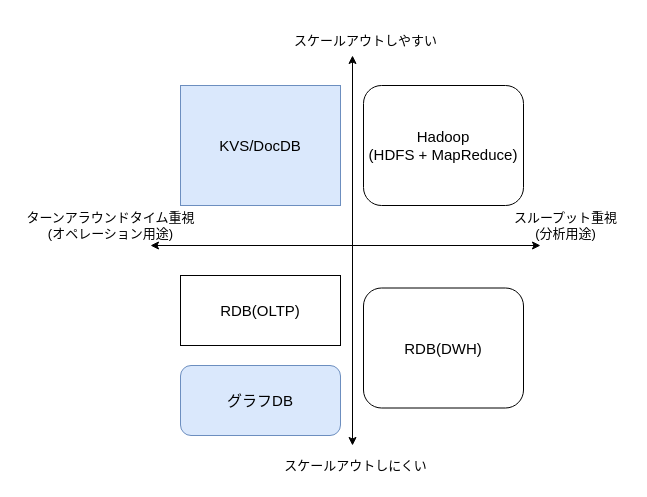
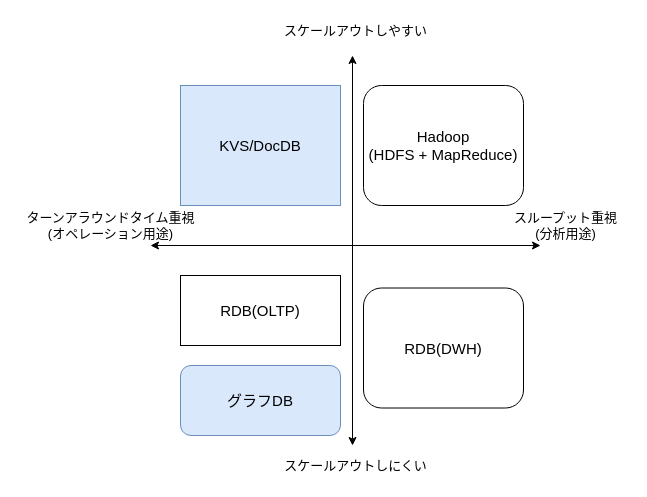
node "スケールアウトしやすい": moved (366, 41) -> (356, 31)
